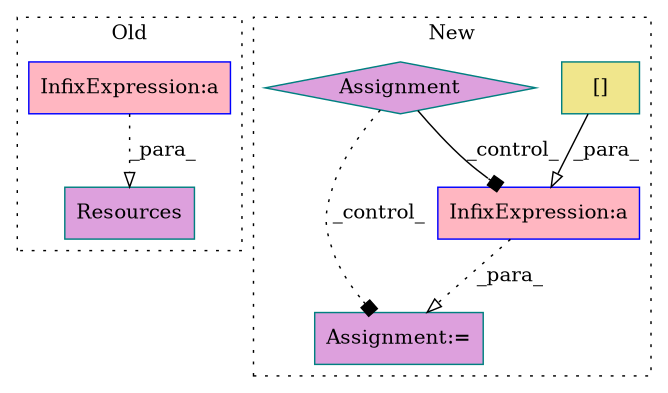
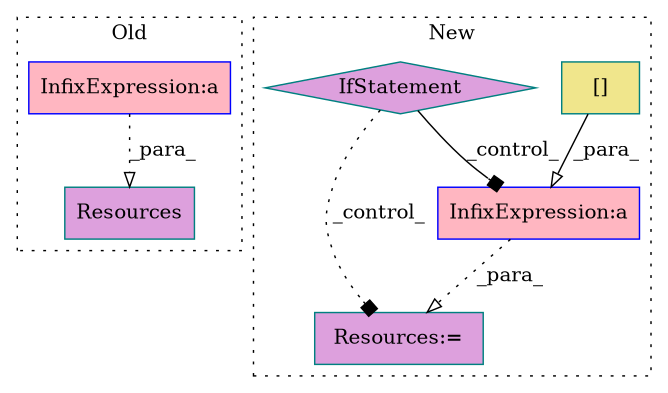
node "Assignment": label "Assignment" -> "IfStatement"
node "Assignment:=": label "Assignment:=" -> "Resources:="
